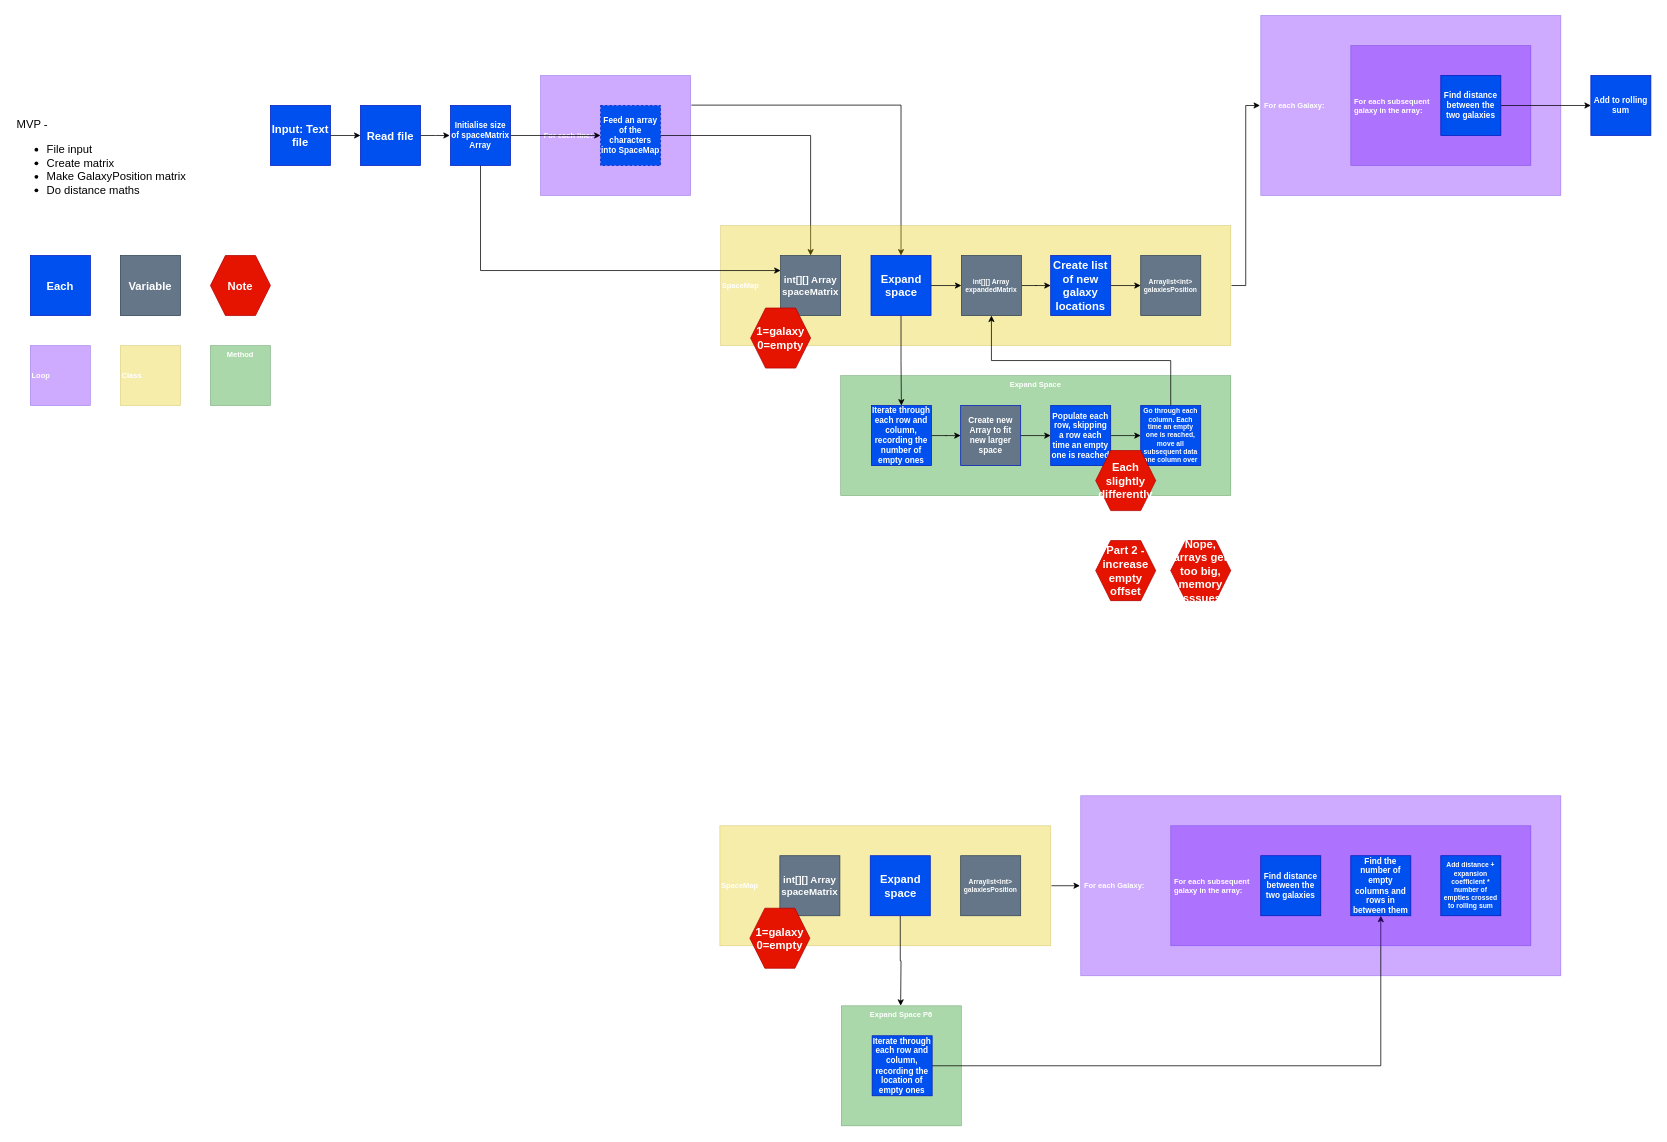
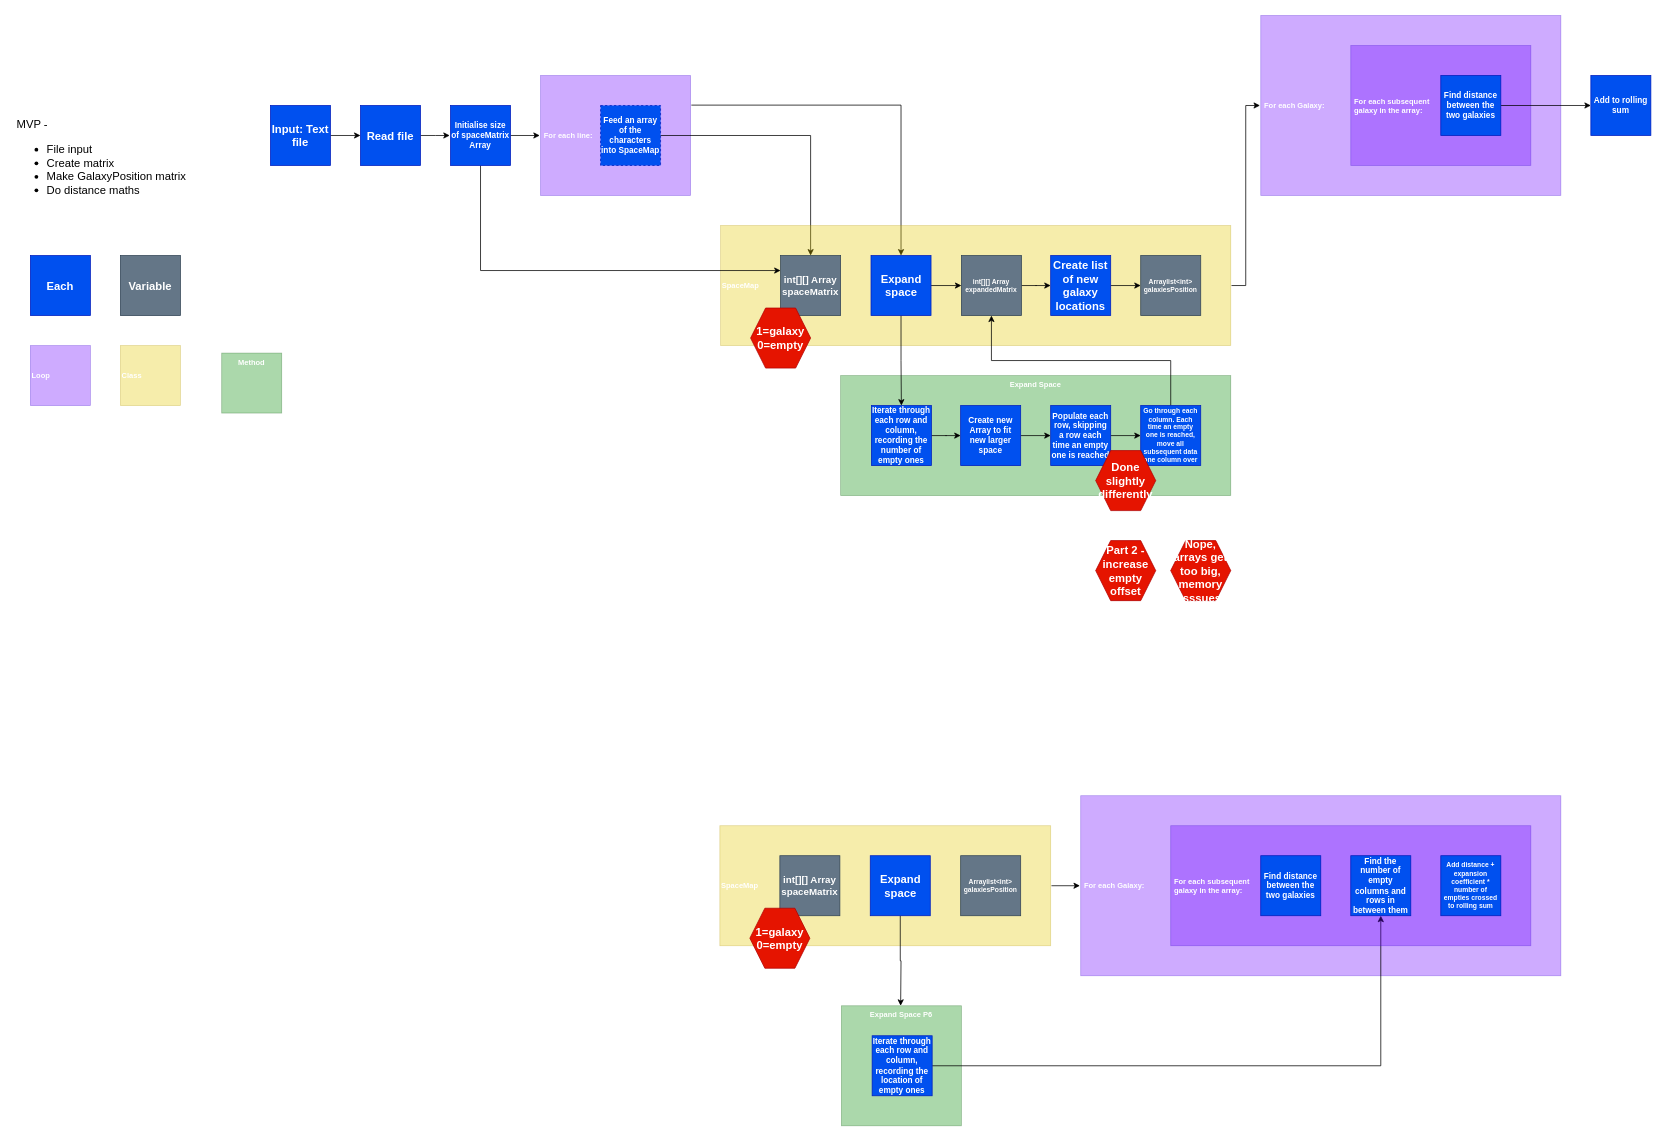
edge "Initialise size of spaceMatrix Array" -> "Feed an array of the characters into SpaceMap": now "Initialise size of spaceMatrix Array" -> "For each line:"
node "Note": removed
node "Method": moved (240, 375) -> (252, 383)
node "Create new Array to fit new larger space": fillcolor #647687 -> #0050ef
node "Each slightly differently": label "Each slightly differently" -> "Done slightly differently"
